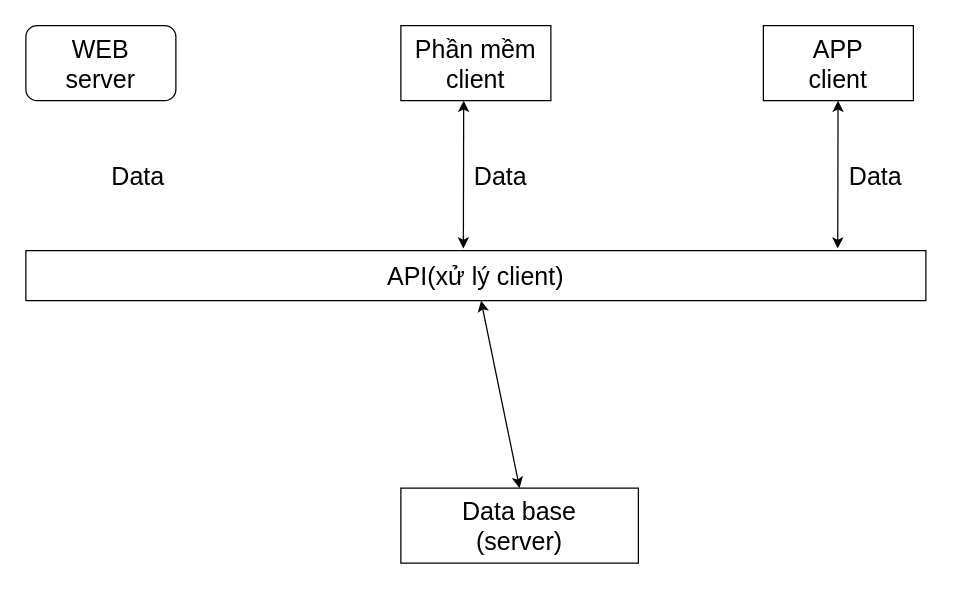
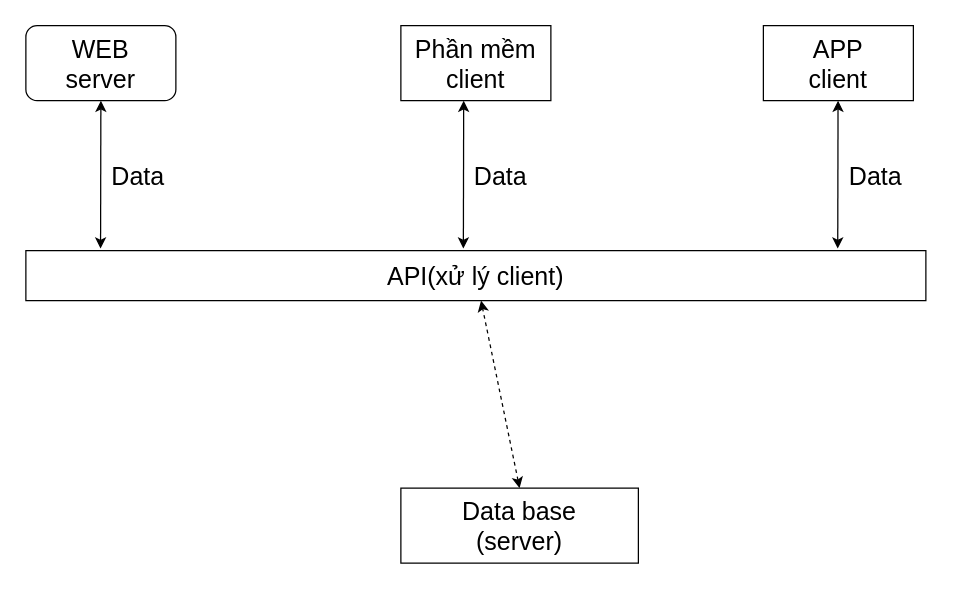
edge "WEB server" -- "API(xử lý client)": added
edge "API(xử lý client)" -- "Data base (server)": style solid -> dashed
